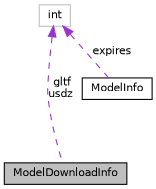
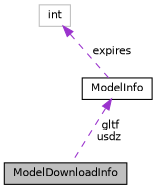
edge "ModelDownloadInfo" -> "int": now "ModelDownloadInfo" -> "ModelInfo"
